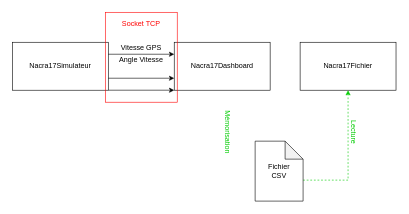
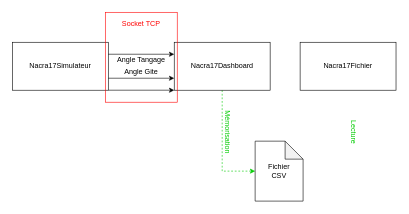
node "Vitesse GPS": removed
node "Angle Vitesse": label "Angle Vitesse" -> "Angle Tangage"
node "Angle Gite": added
edge "Fichier CSV" -> "Nacra17Fichier": removed
edge "Nacra17Dashboard" -> "Fichier CSV": added
